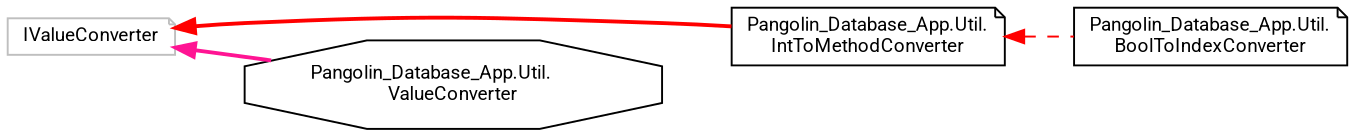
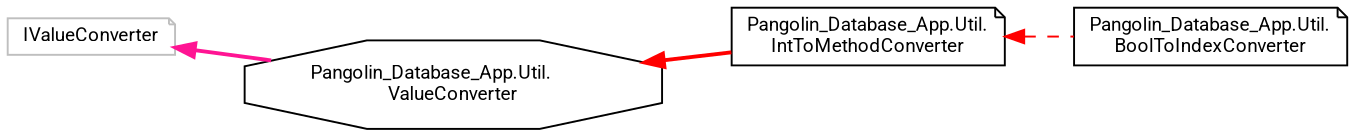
edge "Pangolin_Database_App.Util. IntToMethodConverter" -> "IValueConverter": now "Pangolin_Database_App.Util. IntToMethodConverter" -> "Pangolin_Database_App.Util. ValueConverter"
